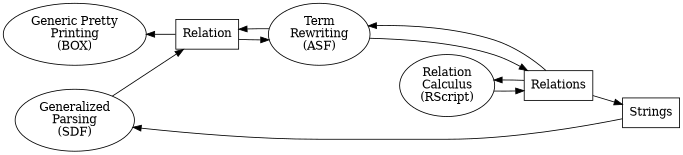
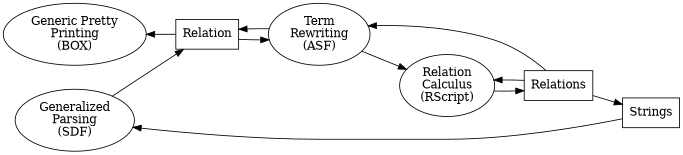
edge "Term Rewriting (ASF)" -> "Relations": now "Term Rewriting (ASF)" -> "Relation Calculus (RScript)"
